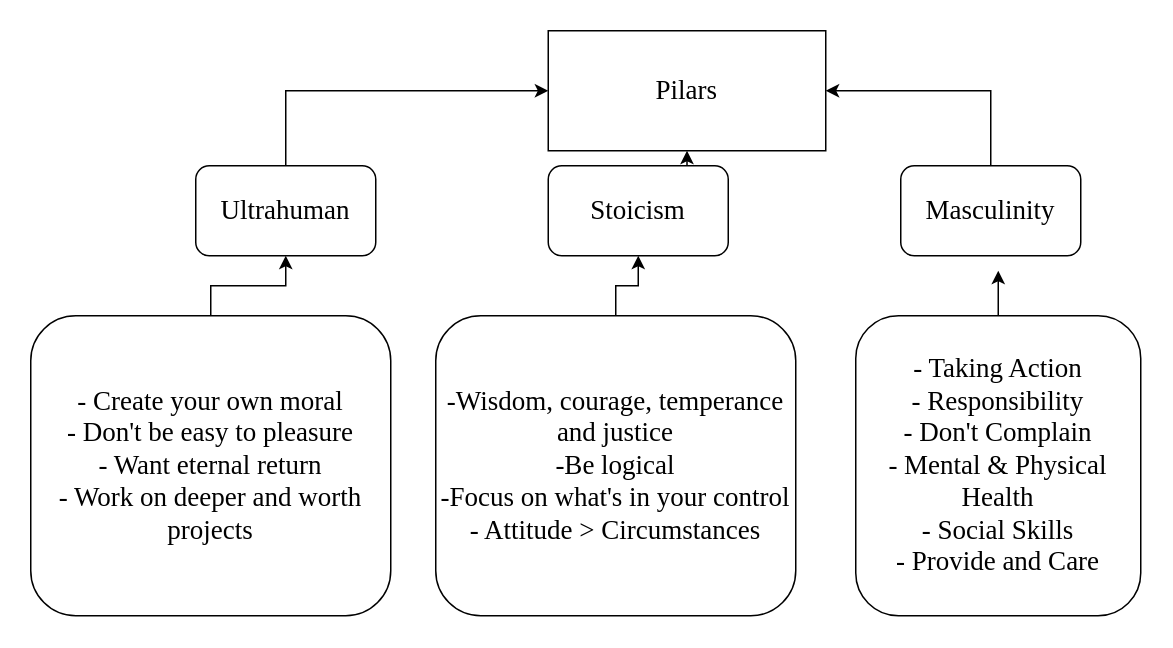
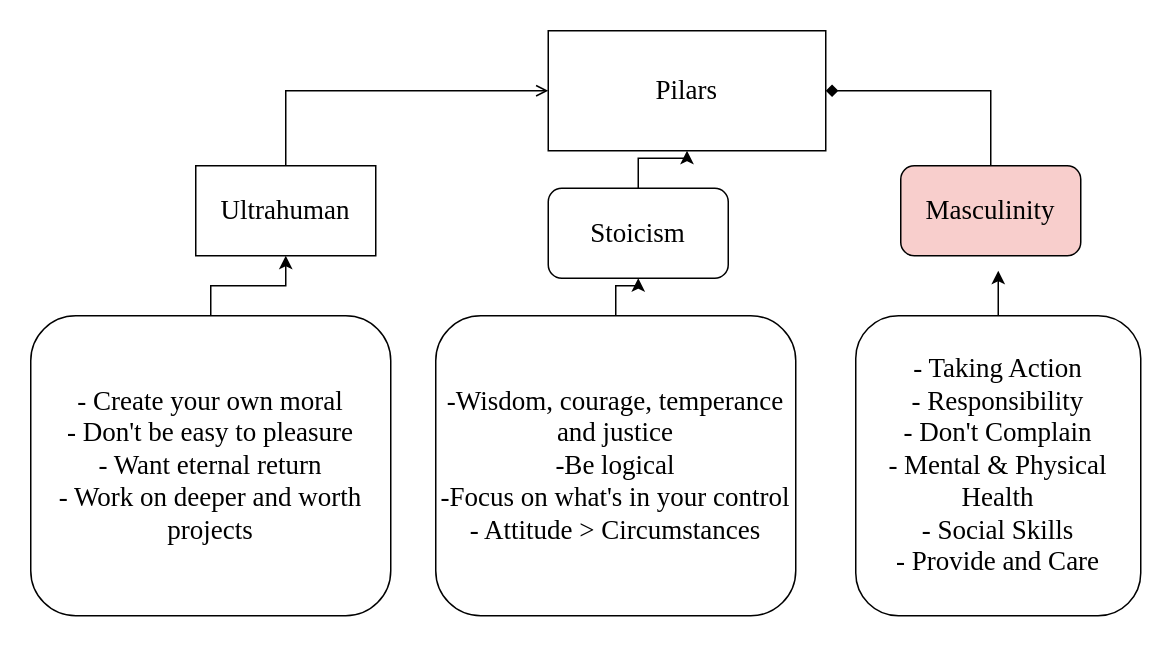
edge "Ultrahuman" -> "Pilars": arrowhead classic -> open
edge "Masculinity" -> "Pilars": arrowhead classic -> diamond
node "Ultrahuman": shape rounded rectangle -> rectangle
node "Stoicism": moved (638, 211) -> (638, 233)
node "Masculinity": fillcolor #ffffff -> #f8cecc
